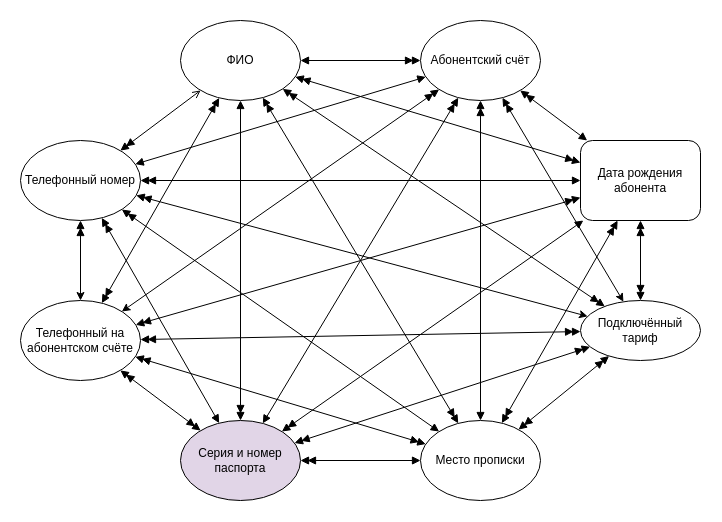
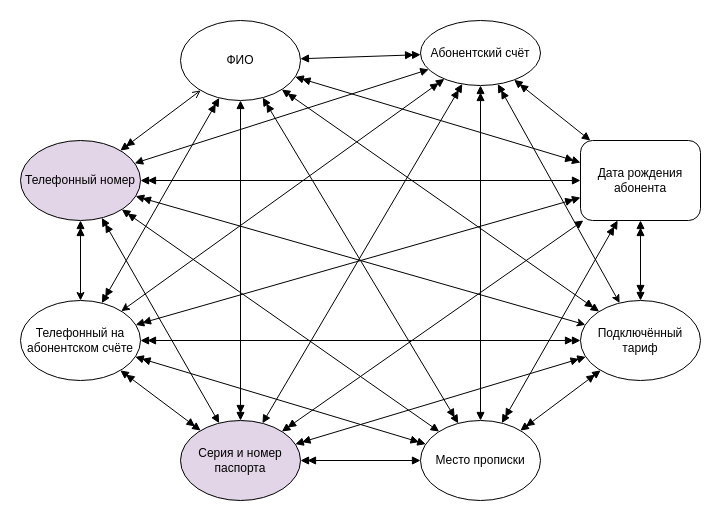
node "Абонентский счёт": size 120x80 -> 120x65
node "Телефонный номер": fillcolor #ffffff -> #e1d5e7
node "Подключённый тариф": size 120x60 -> 120x80
